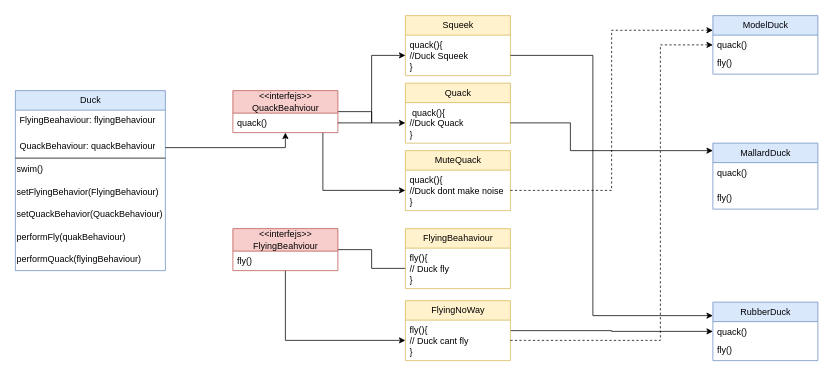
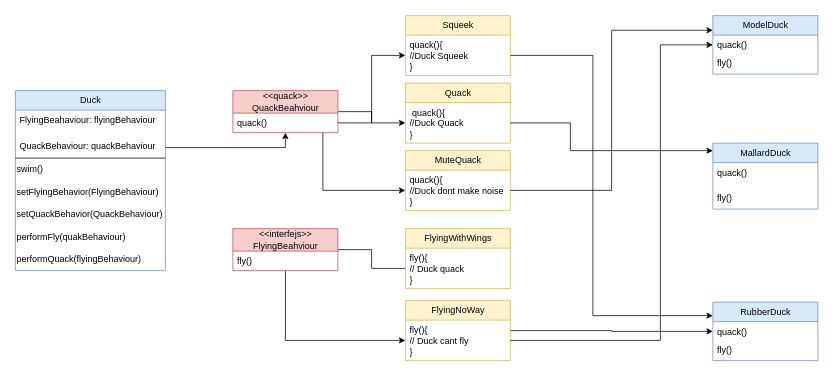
node "<<interfejs>> QuackBeahviour": label "<<interfejs>> QuackBeahviour" -> "<<quack>> QuackBeahviour"
edge "quack(){ //Duck dont make noise }" -> "ModelDuck": style dashed -> solid
node "FlyingBeahaviour": label "FlyingBeahaviour" -> "FlyingWithWings"
edge "fly(){ // Duck cant fly }" -> "ModelDuck": style dashed -> solid
node "fly(){ // Duck fly }": label "fly(){ // Duck fly }" -> "fly(){ // Duck quack }"
